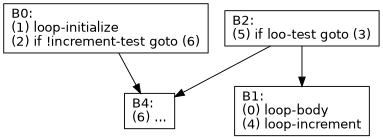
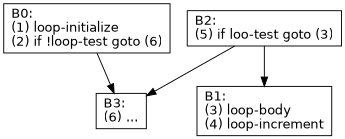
node "B0: (1) loop-initialize (2) if !increment-test goto (6)": label "B0: (1) loop-initialize (2) if !increment-test goto (6)" -> "B0: (1) loop-initialize (2) if !loop-test goto (6)"
node "B4: (6) ...": label "B4: (6) ..." -> "B3: (6) ..."
node "B1: (0) loop-body (4) loop-increment": label "B1: (0) loop-body (4) loop-increment" -> "B1: (3) loop-body (4) loop-increment"
